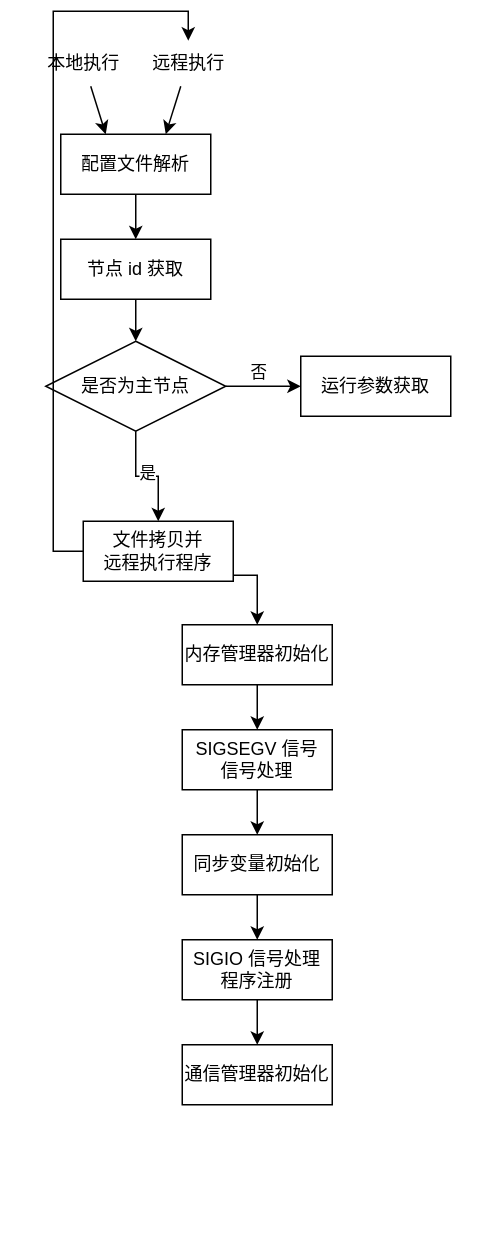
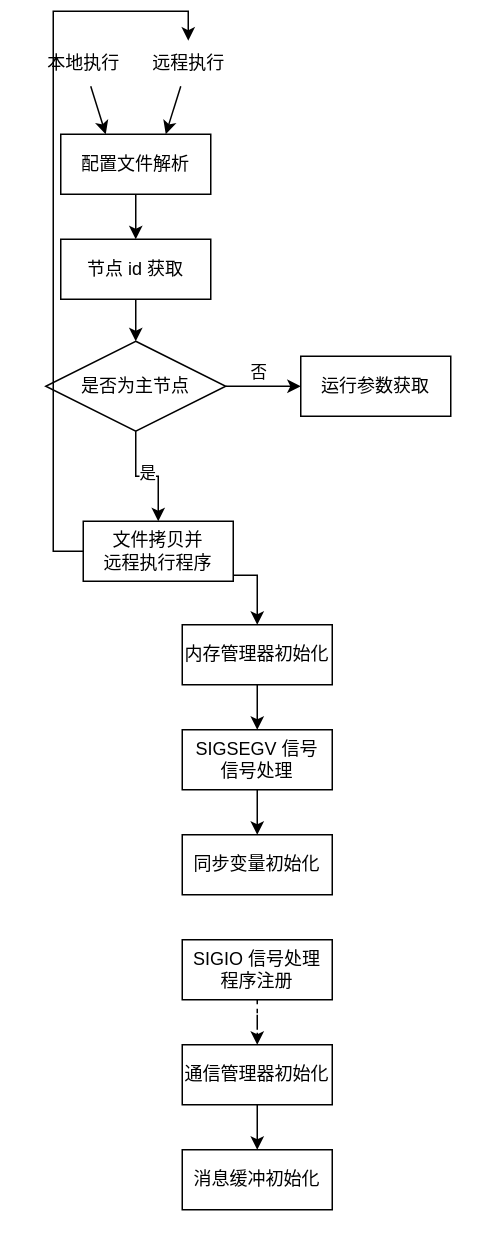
edge "同步变量初始化" -> "SIGIO 信号处理 程序注册": removed
edge "SIGIO 信号处理 程序注册" -> "通信管理器初始化": style solid -> dashed
edge "通信管理器初始化" -> "消息缓冲初始化": added
node "消息缓冲初始化": added
